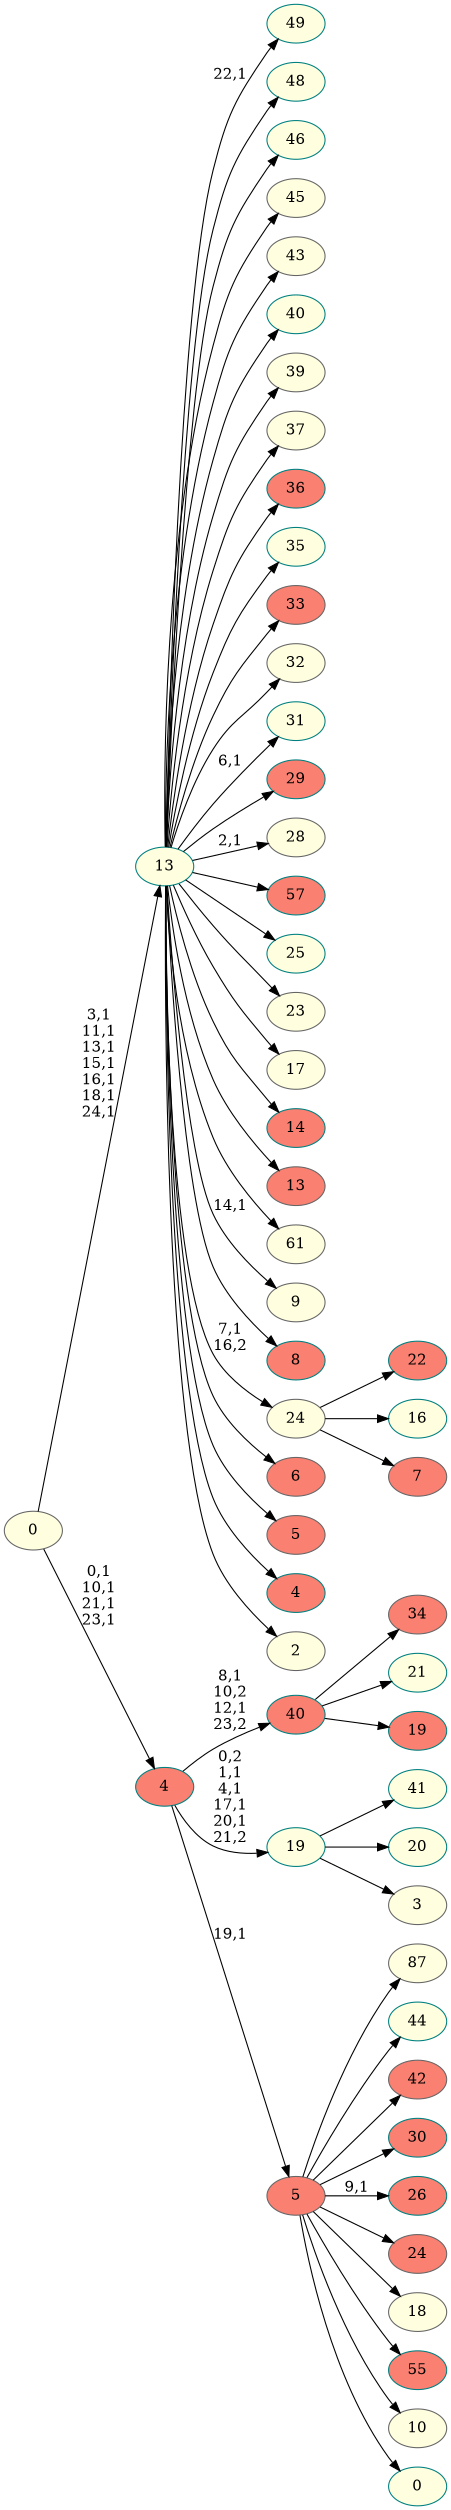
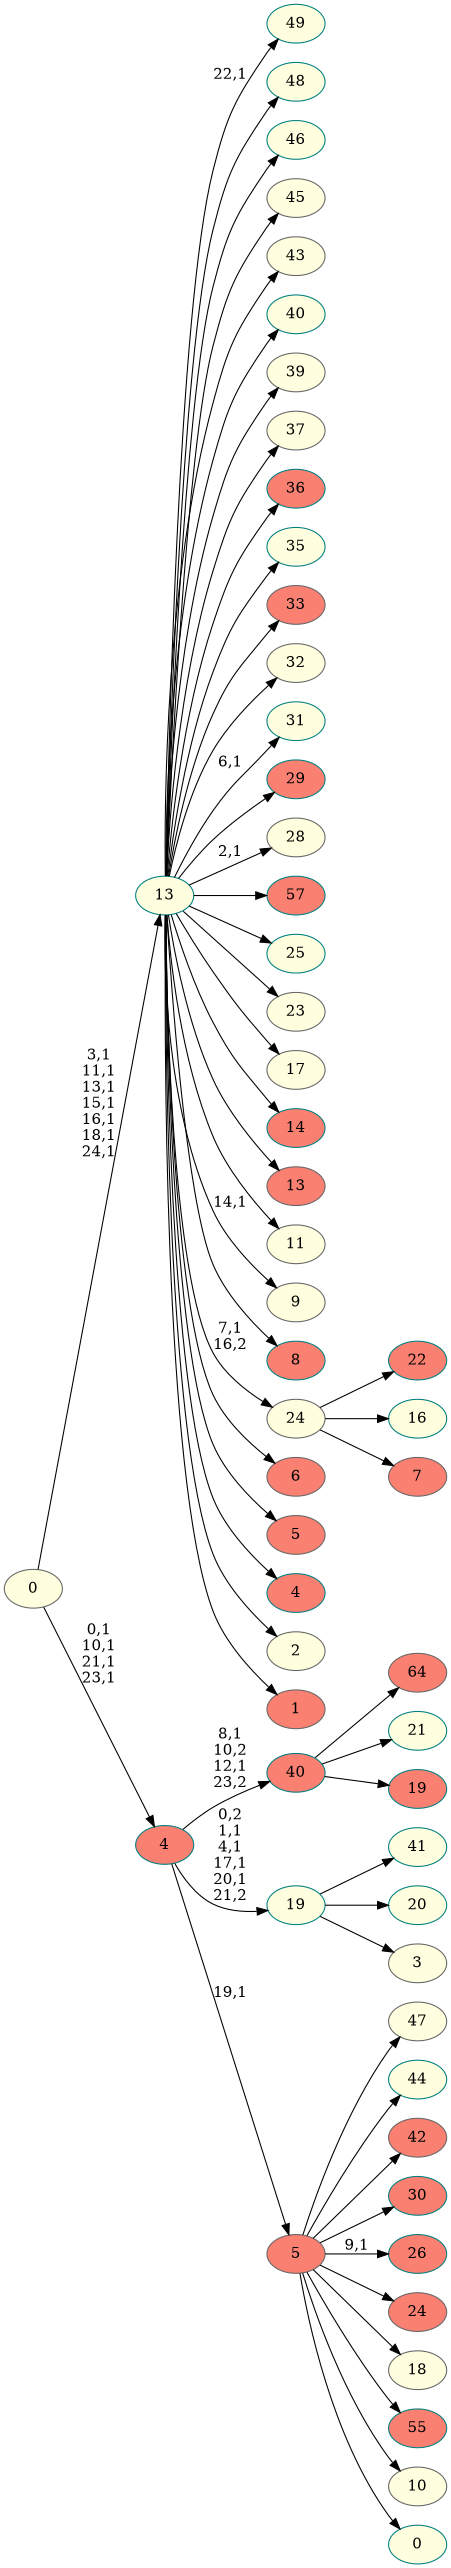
node "61": label "61" -> "11"
node "34": label "34" -> "64"
node "1": added
node "87": label "87" -> "47"
